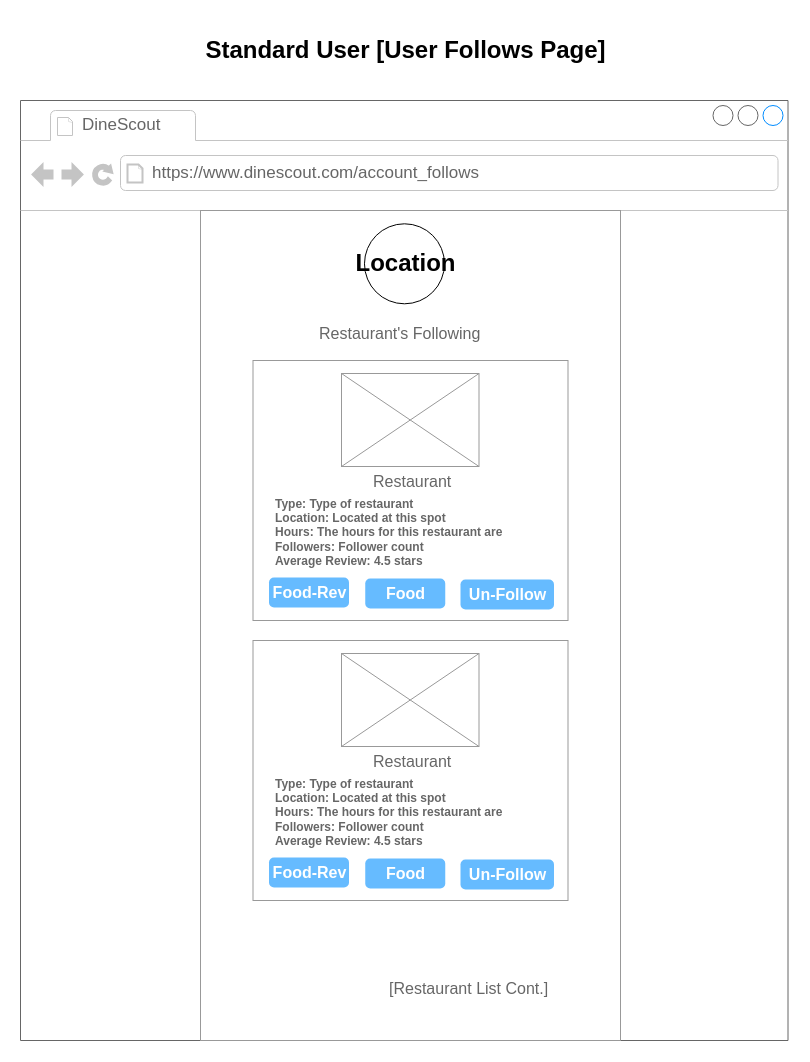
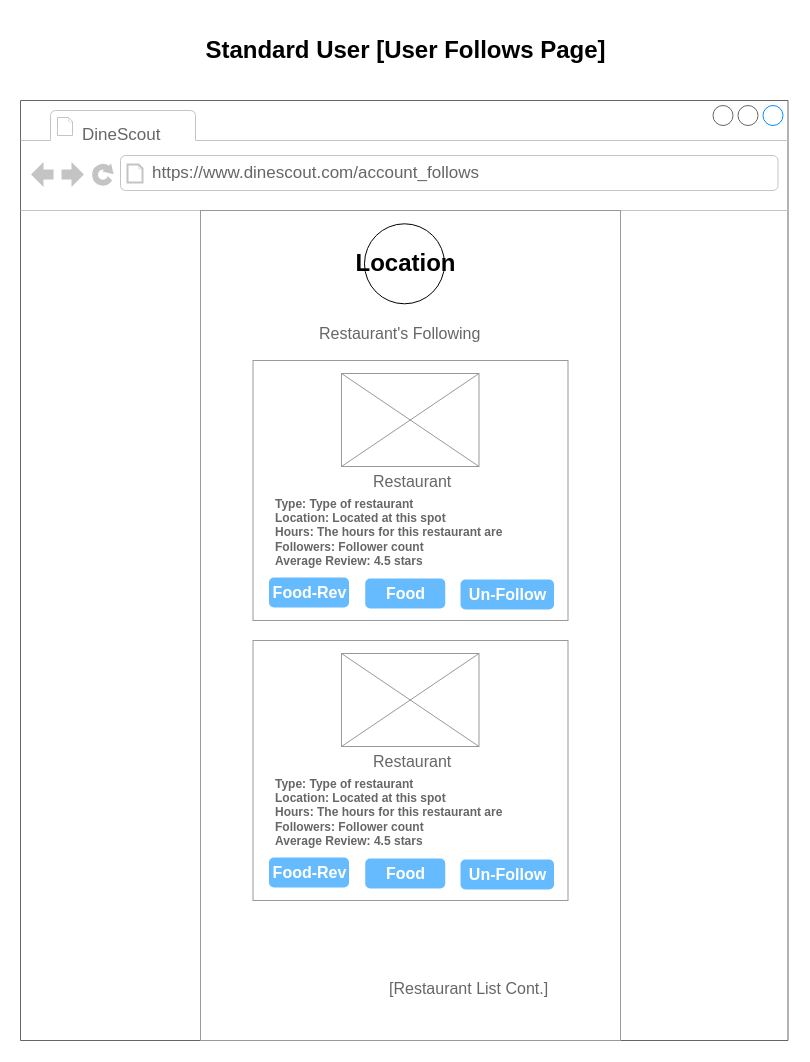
node "DineScout": moved (136, 126) -> (136, 136)
